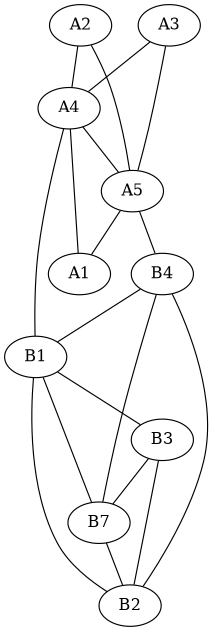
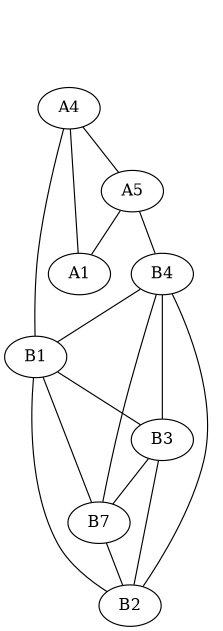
node "A2": removed
node "A3": removed
edge "B4" -- "B3": added
